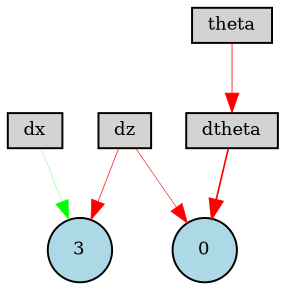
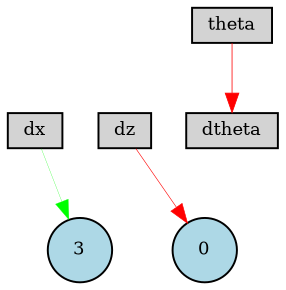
edge "dtheta" -> "0": removed
edge "dz" -> "3": removed
